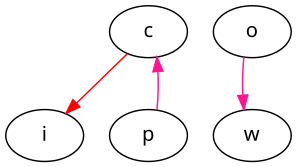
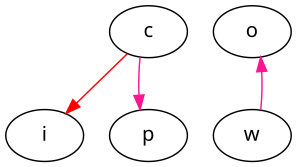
edge "o" -> "w": reversed
edge "p" -> "c": reversed
